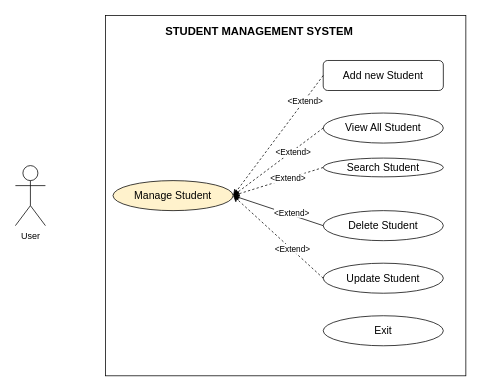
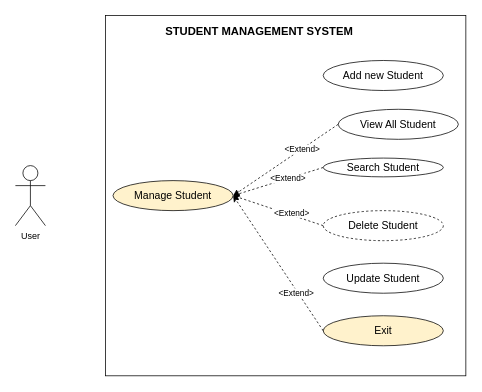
node "Add new Student": shape rounded rectangle -> ellipse
node "View All Student": moved (383, 128) -> (398, 124)
edge "Add new Student" -> "Manage Student": removed, label "<Extend>"
edge "Delete Student" -> "Manage Student": style solid -> dashed
node "Delete Student": style solid -> dashed
edge "Update Student" -> "Manage Student": removed, label "<Extend>"
edge "Exit" -> "Manage Student": added, label "<Extend>"
node "Exit": fillcolor #ffffff -> #fff2cc
